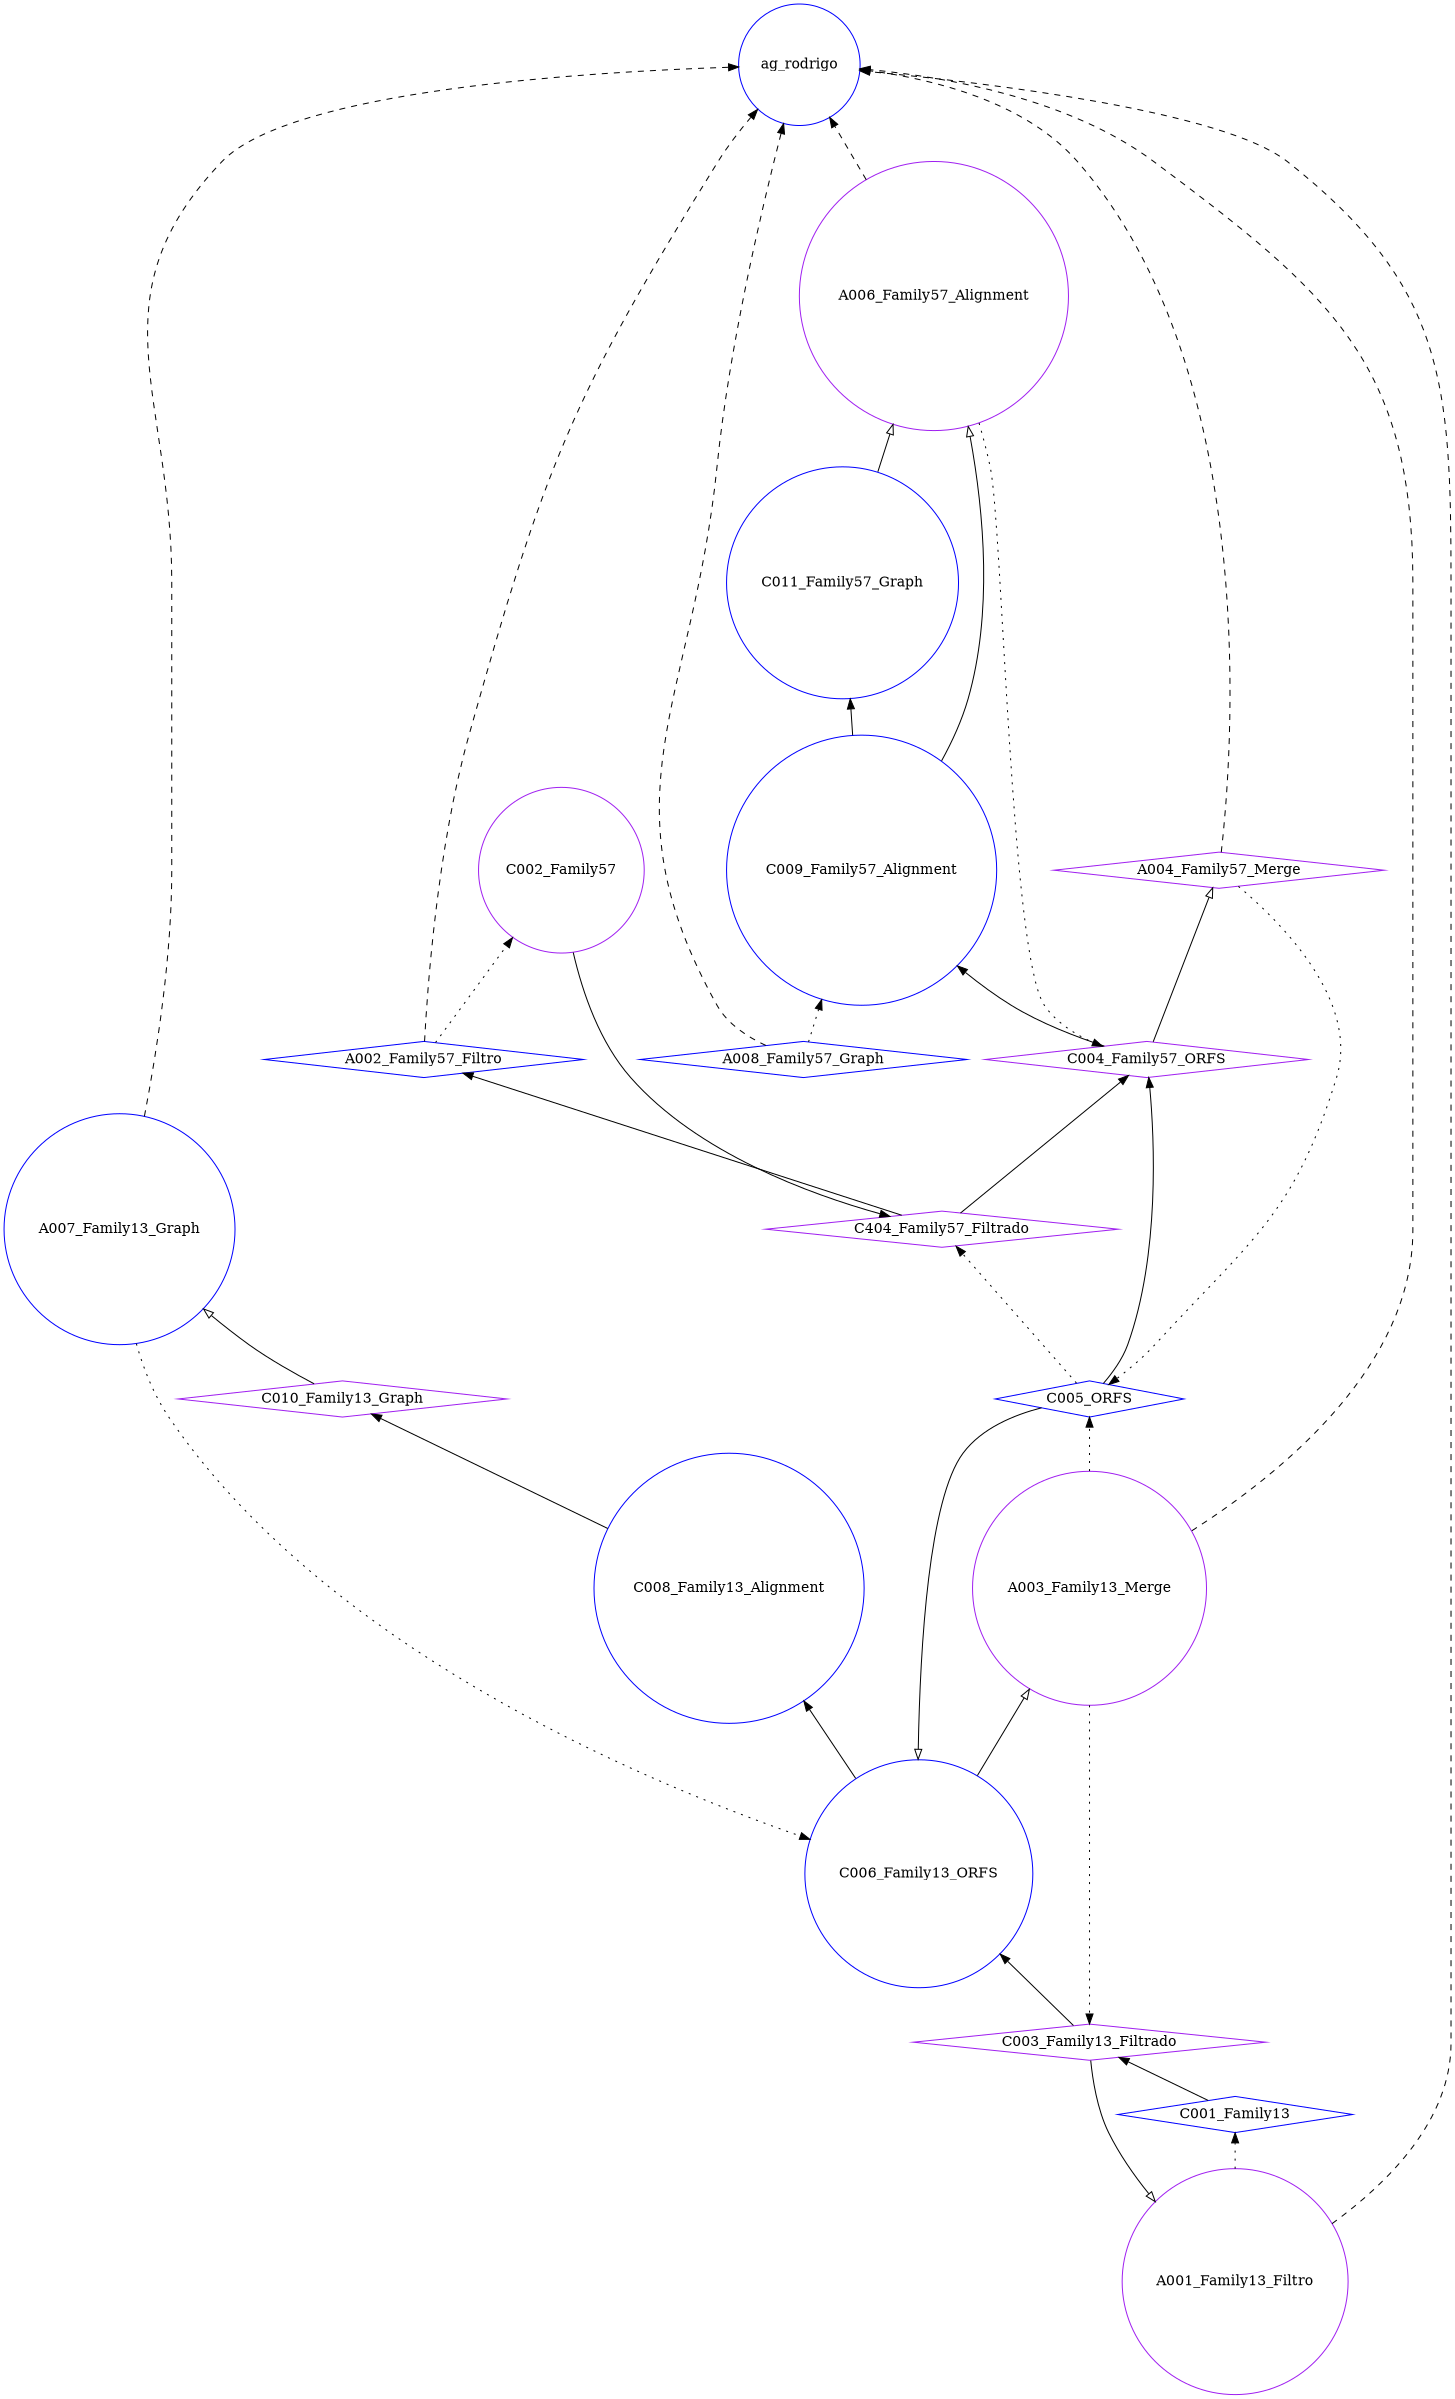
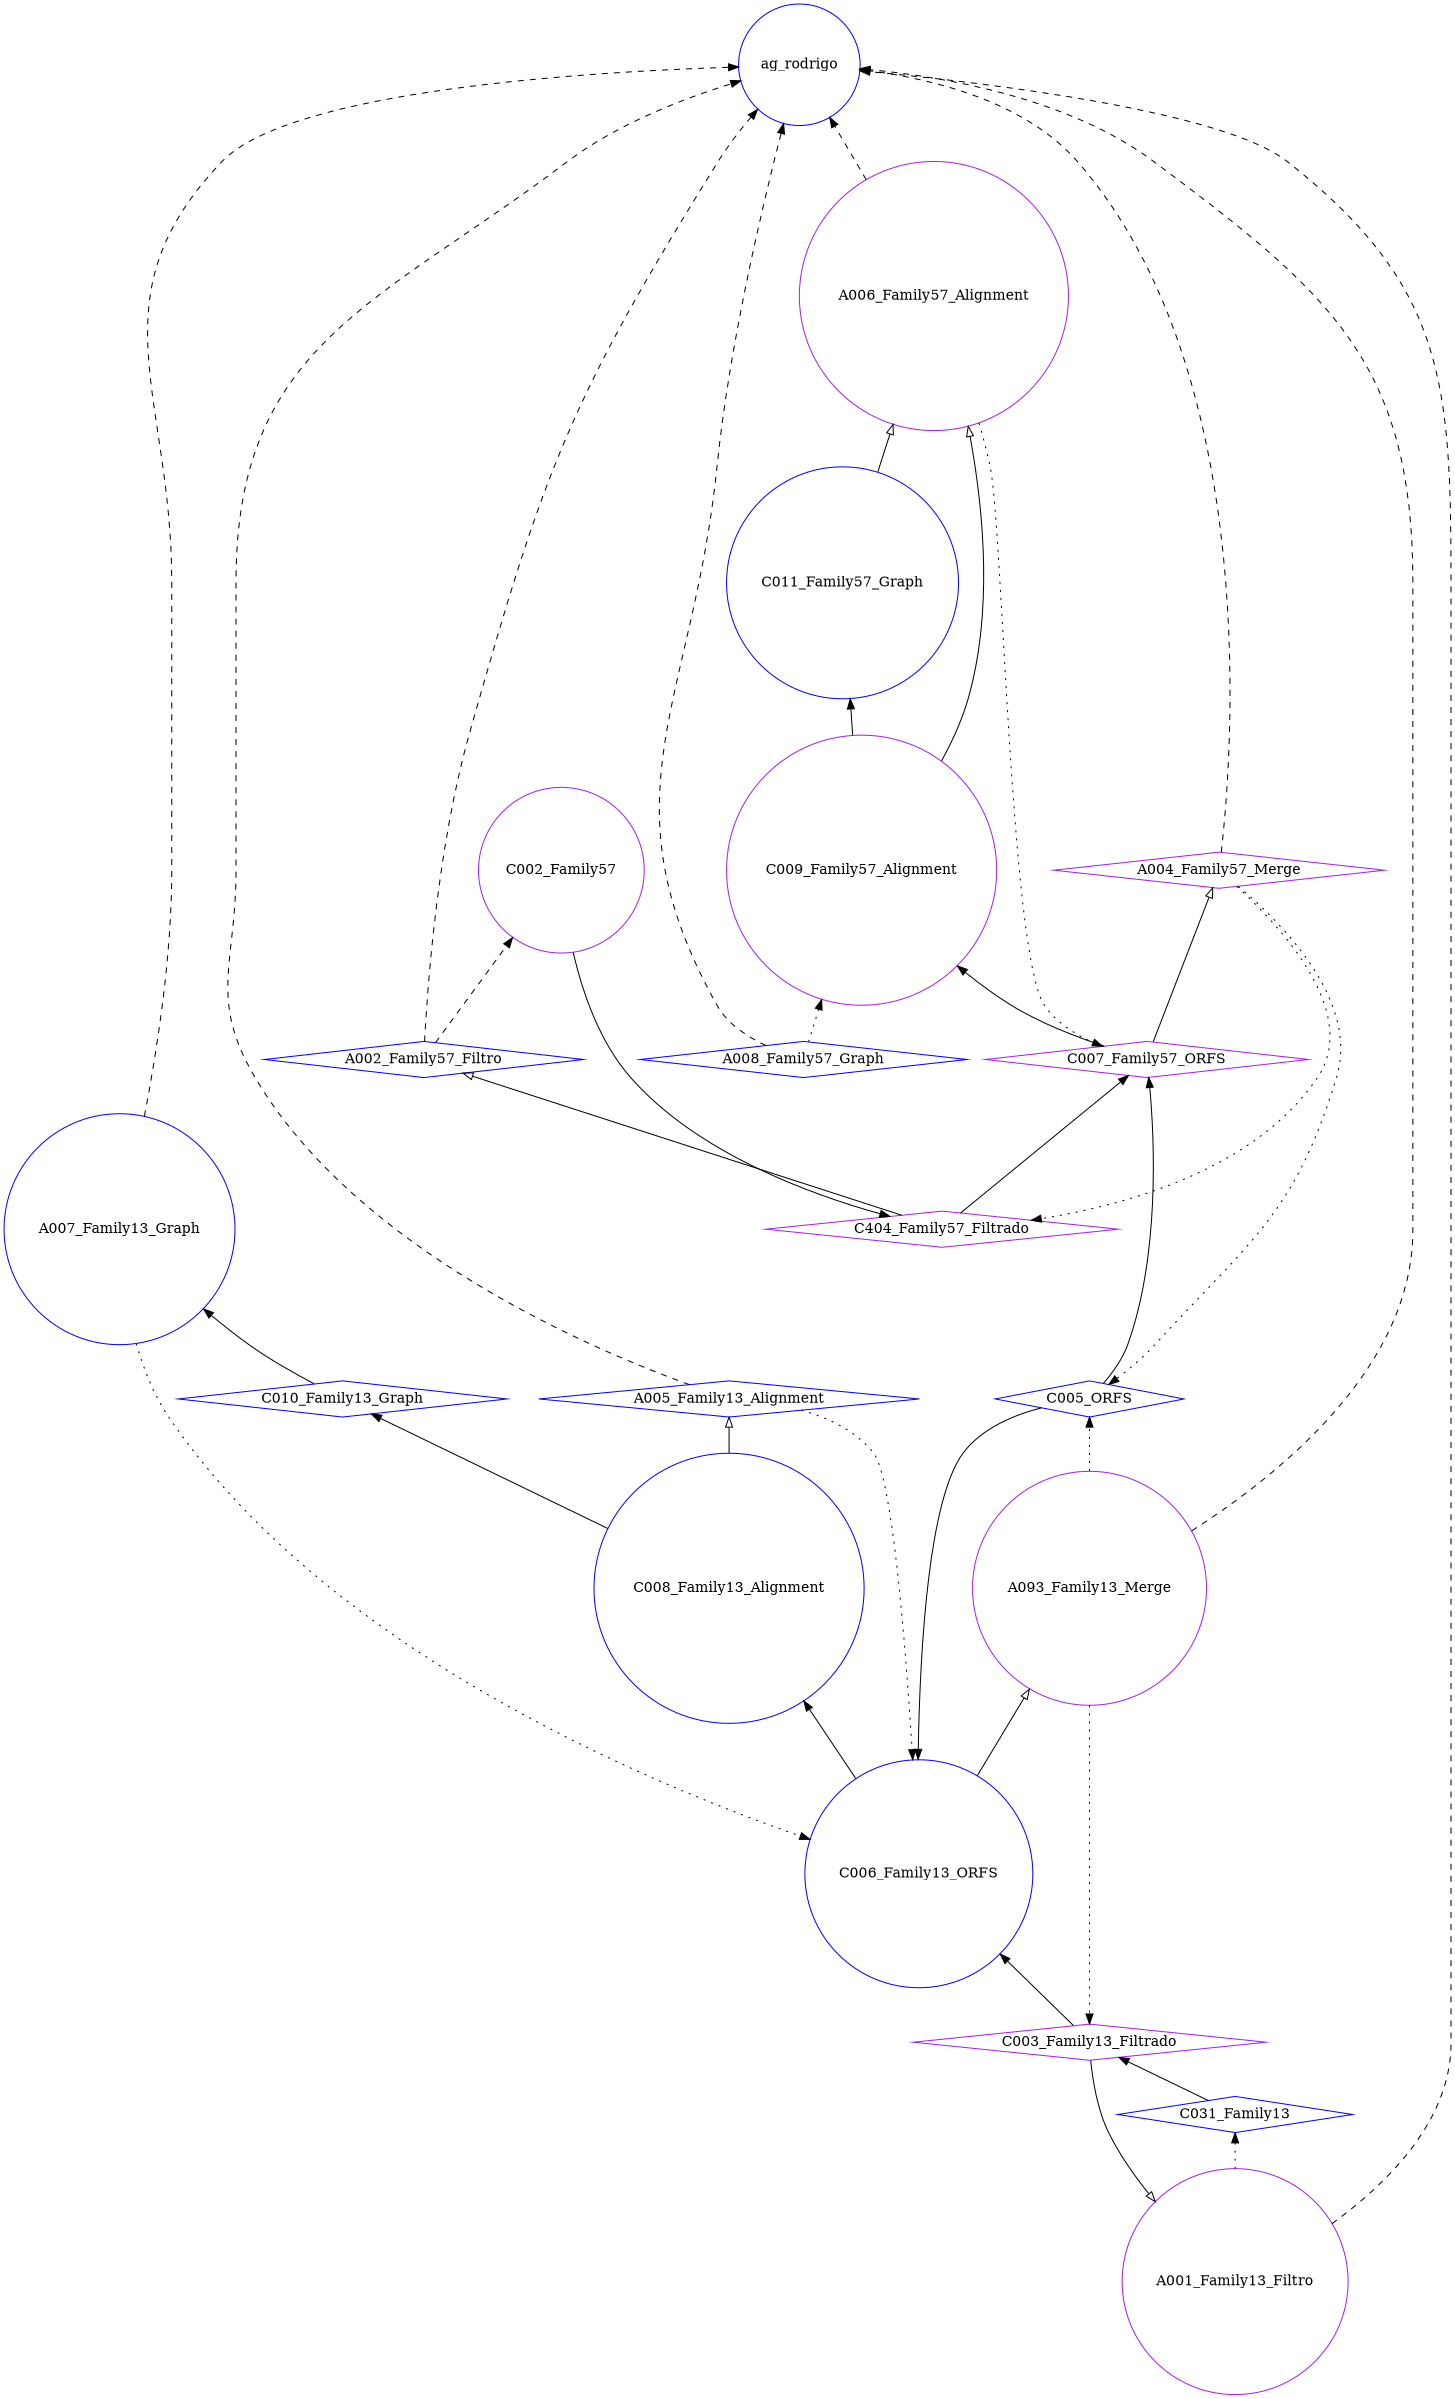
node "C009_Family57_Alignment": color blue -> purple
edge "A002_Family57_Filtro" -> "C002_Family57": style dotted -> dashed
node "C004_Family57_ORFS": label "C004_Family57_ORFS" -> "C007_Family57_ORFS"
edge "C404_Family57_Filtrado" -> "A002_Family57_Filtro": arrowhead normal -> empty
edge "C005_ORFS" -> "C404_Family57_Filtrado": now "A004_Family57_Merge" -> "C404_Family57_Filtrado"
edge "C010_Family13_Graph" -> "A007_Family13_Graph": arrowhead empty -> normal
node "C010_Family13_Graph": color purple -> blue
node "A005_Family13_Alignment": added
edge "C005_ORFS" -> "C006_Family13_ORFS": arrowhead empty -> normal
node "A003_Family13_Merge": label "A003_Family13_Merge" -> "A093_Family13_Merge"
node "C001_Family13": label "C001_Family13" -> "C031_Family13"
